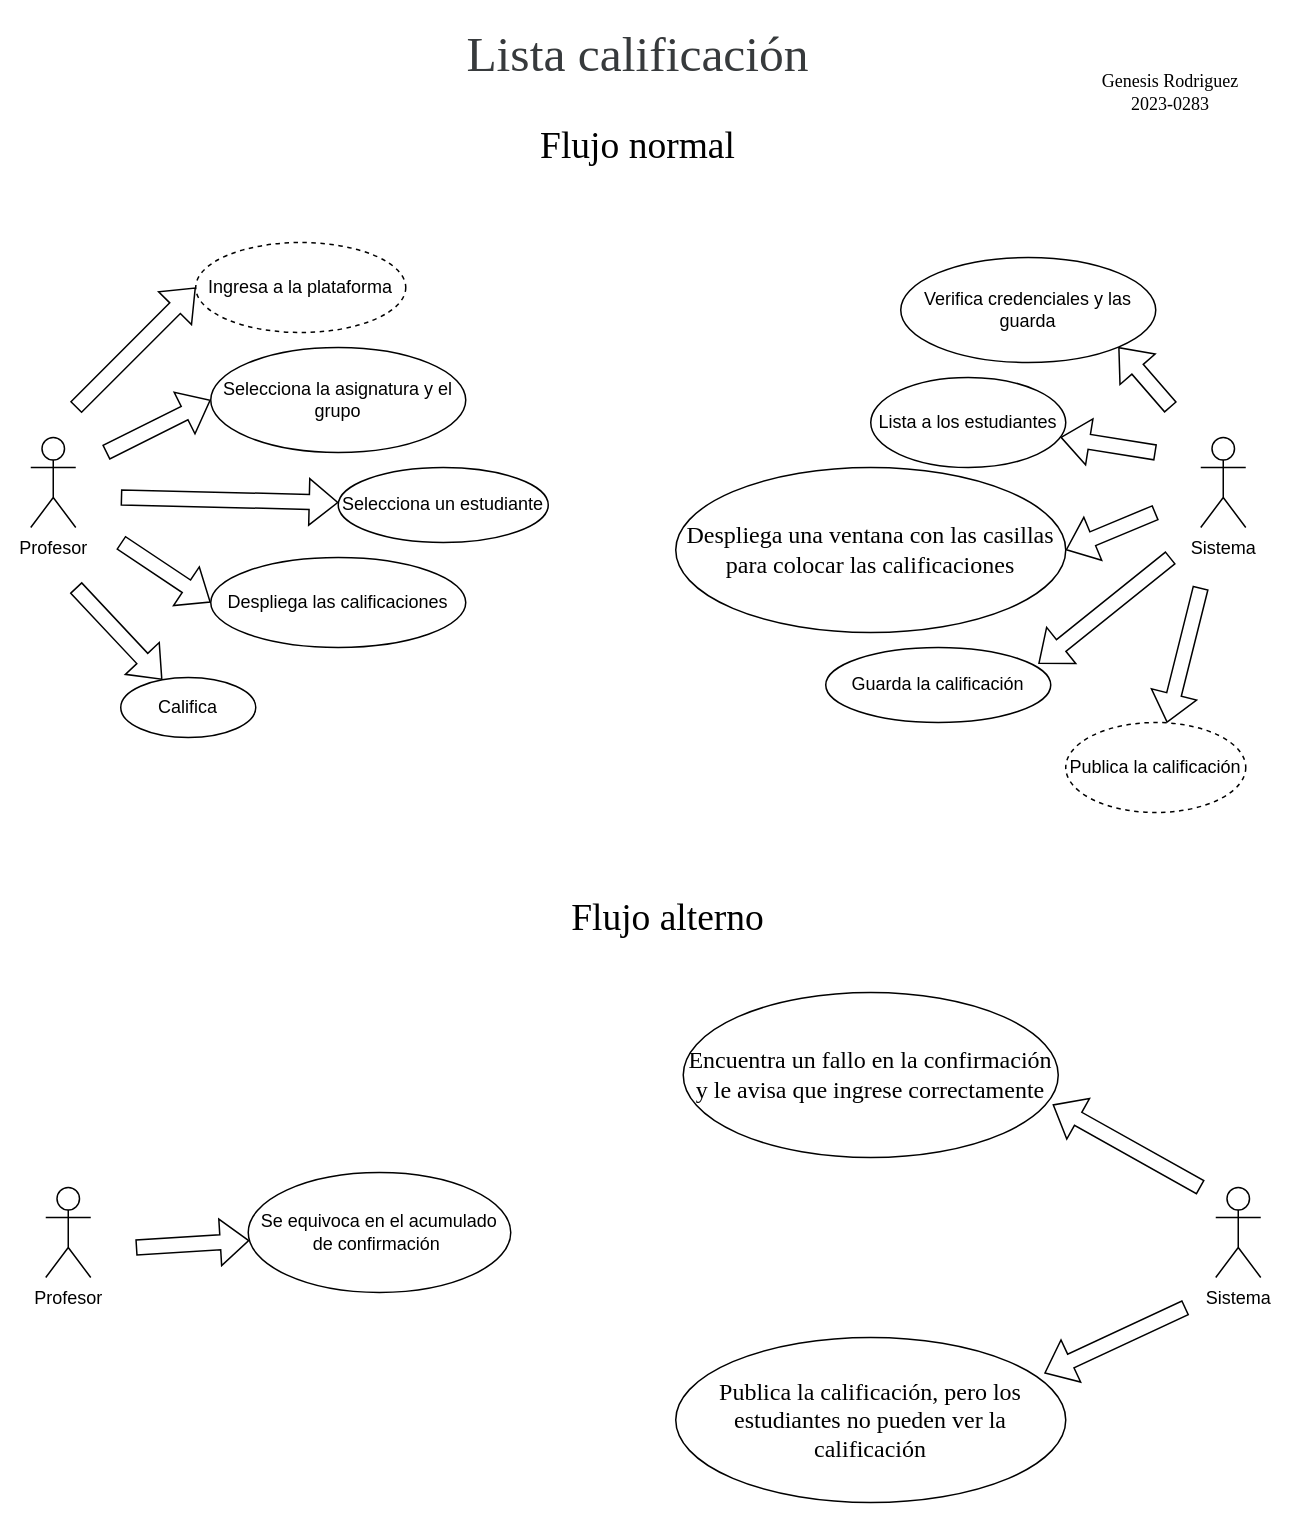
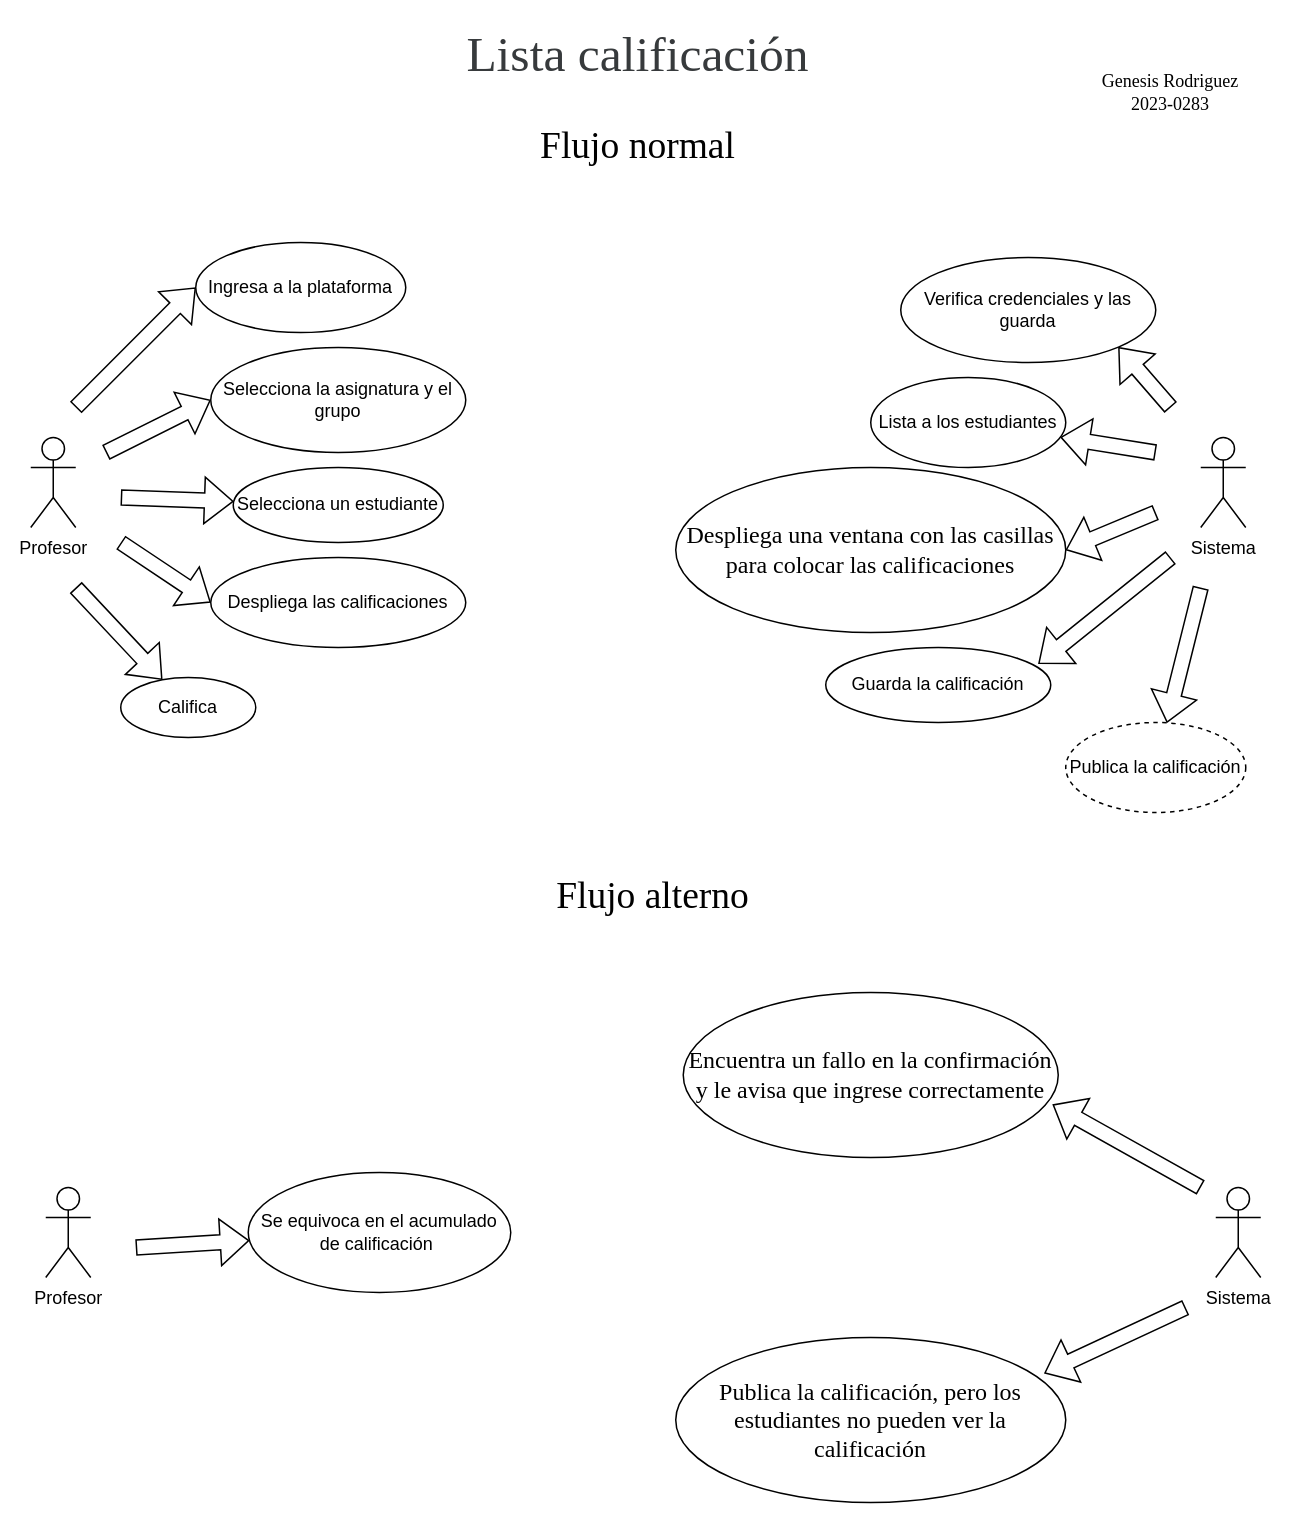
node "Ingresa a la plataforma": style dashed -> solid
node "Selecciona un estudiante": moved (443, 505) -> (338, 505)
node "Flujo alterno": moved (668, 917) -> (653, 895)
node "Se equivoca en el acumulado de confirmación": label "Se equivoca en el acumulado de confirmación" -> "Se equivoca en el acumulado de calificación"
